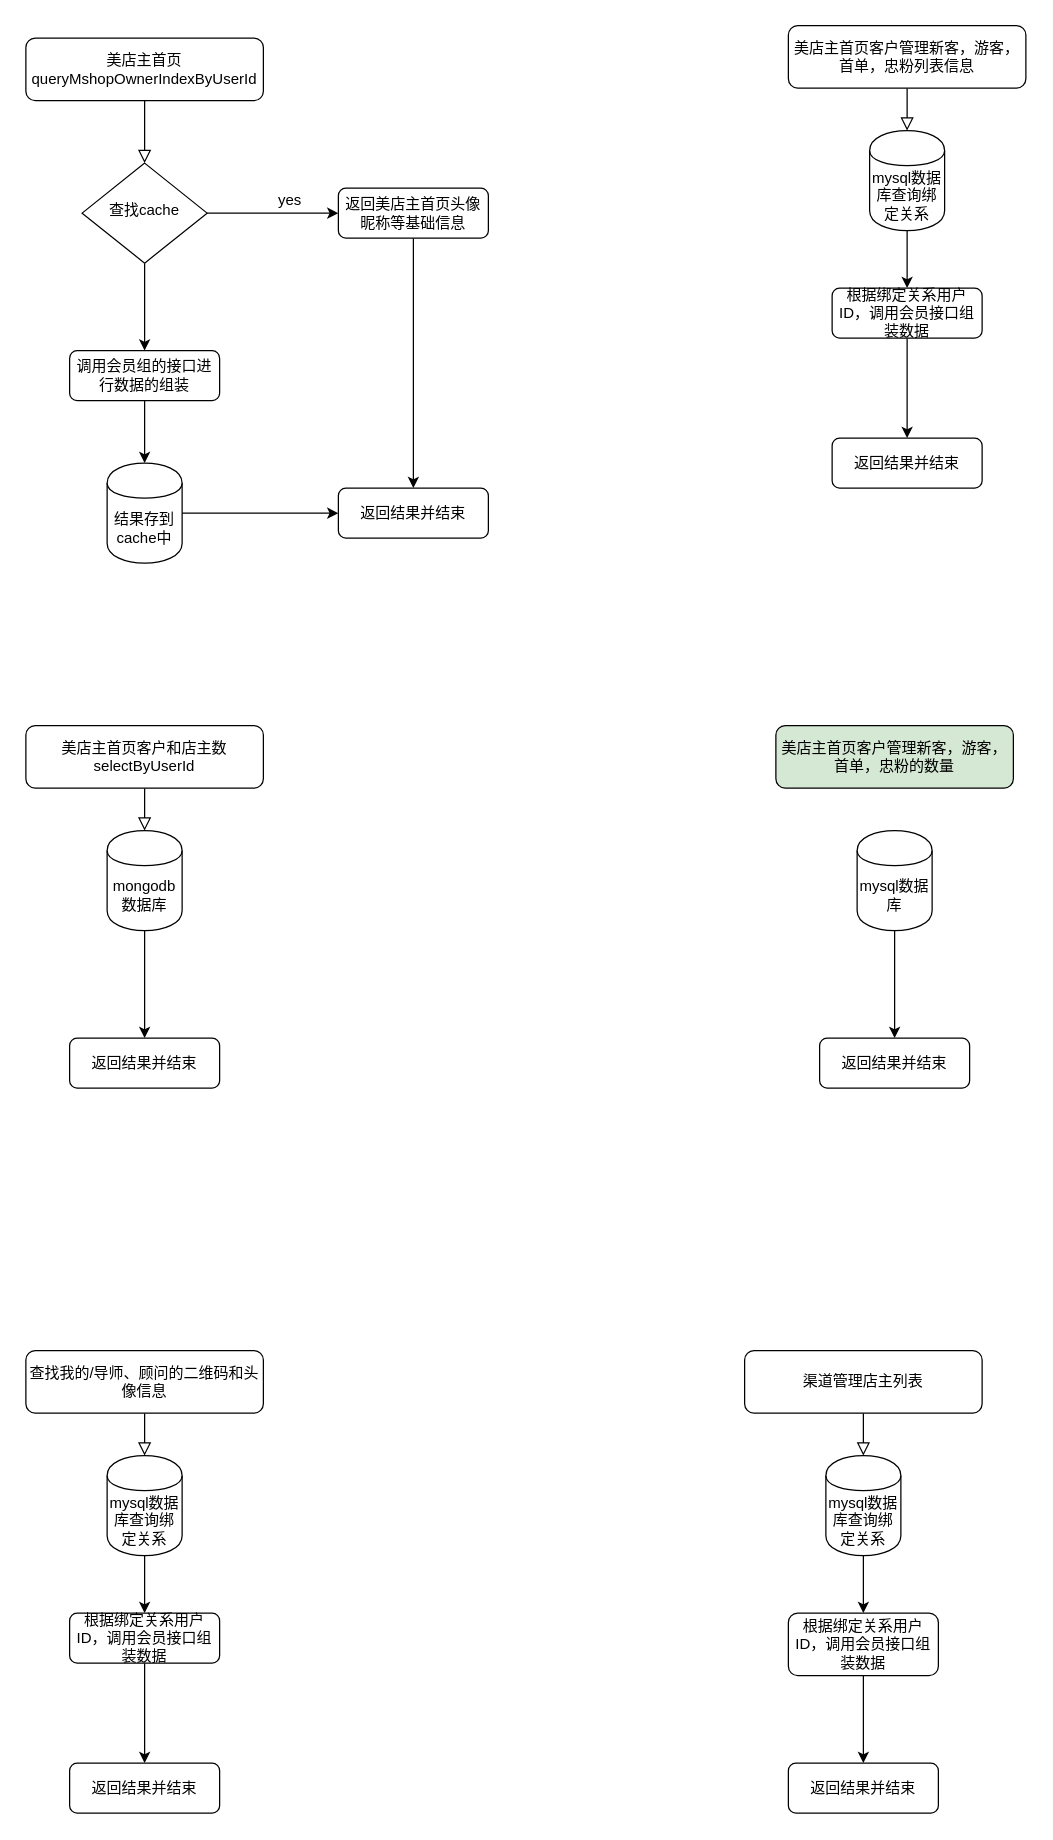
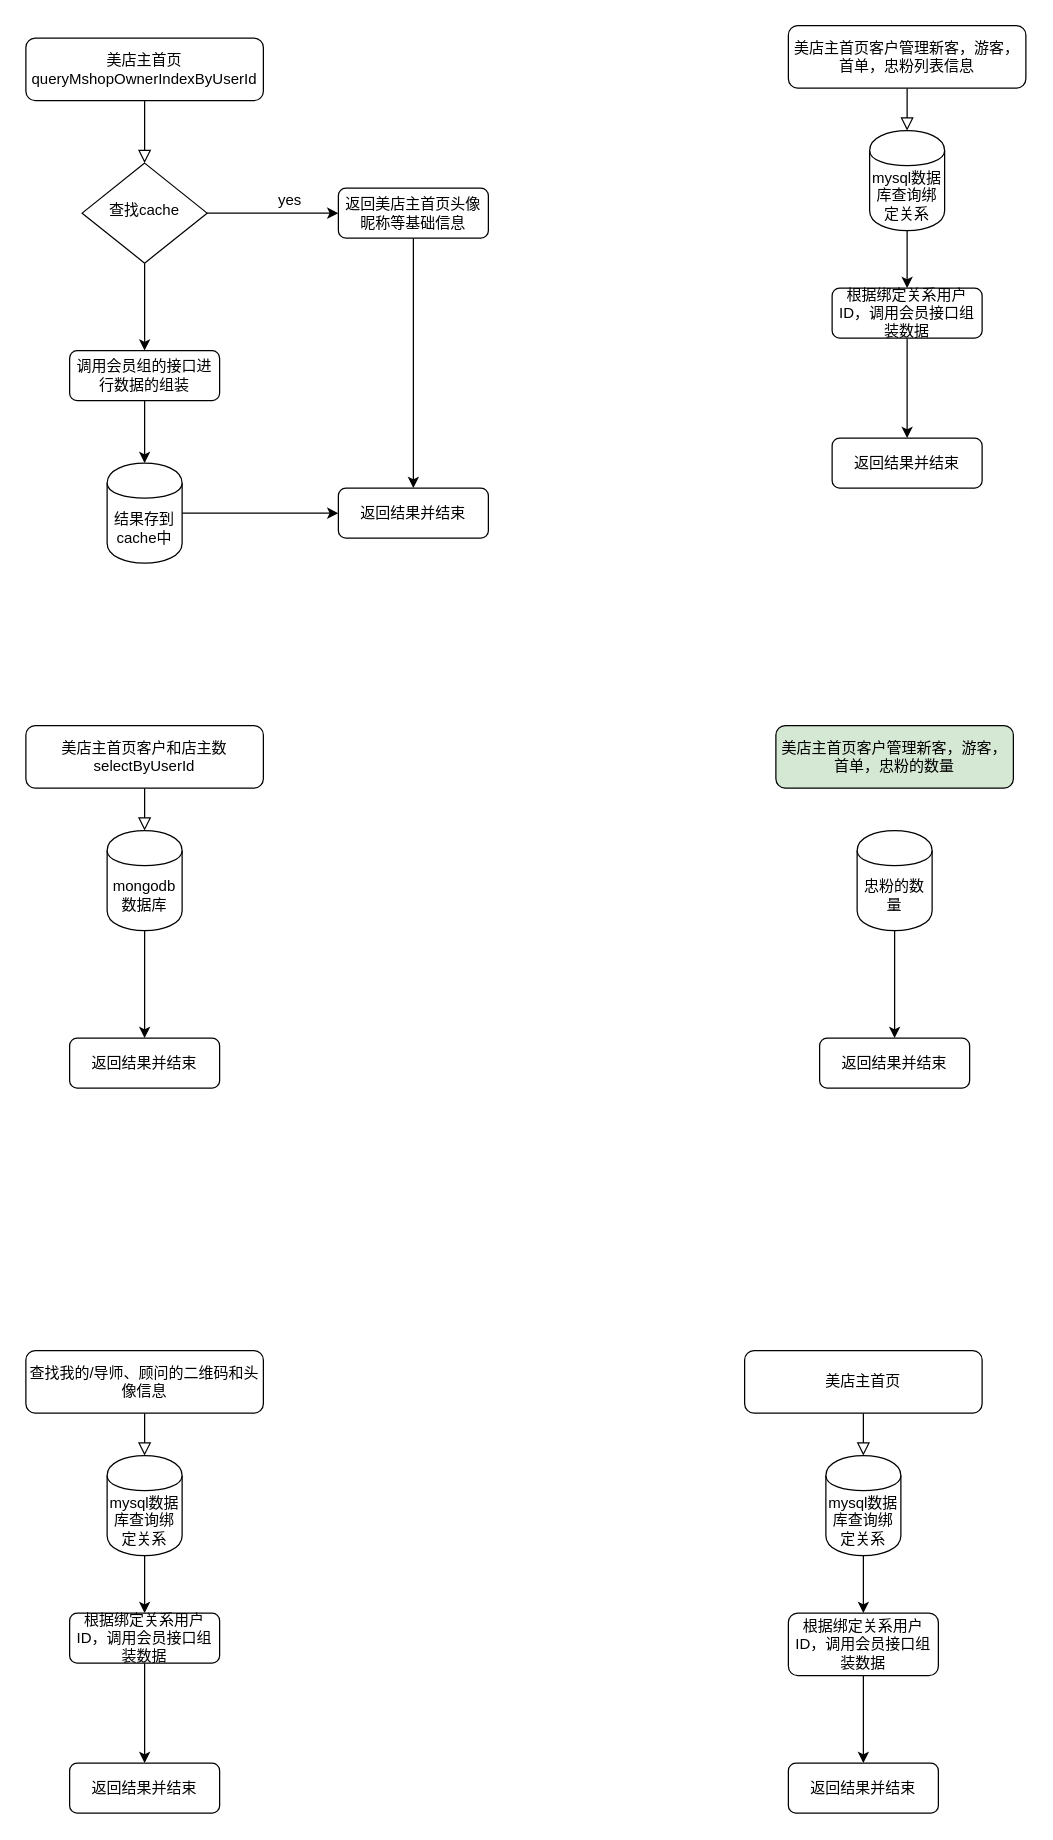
node "mysql数据库": label "mysql数据库" -> "忠粉的数量"
node "渠道管理店主列表": label "渠道管理店主列表" -> "美店主首页"
